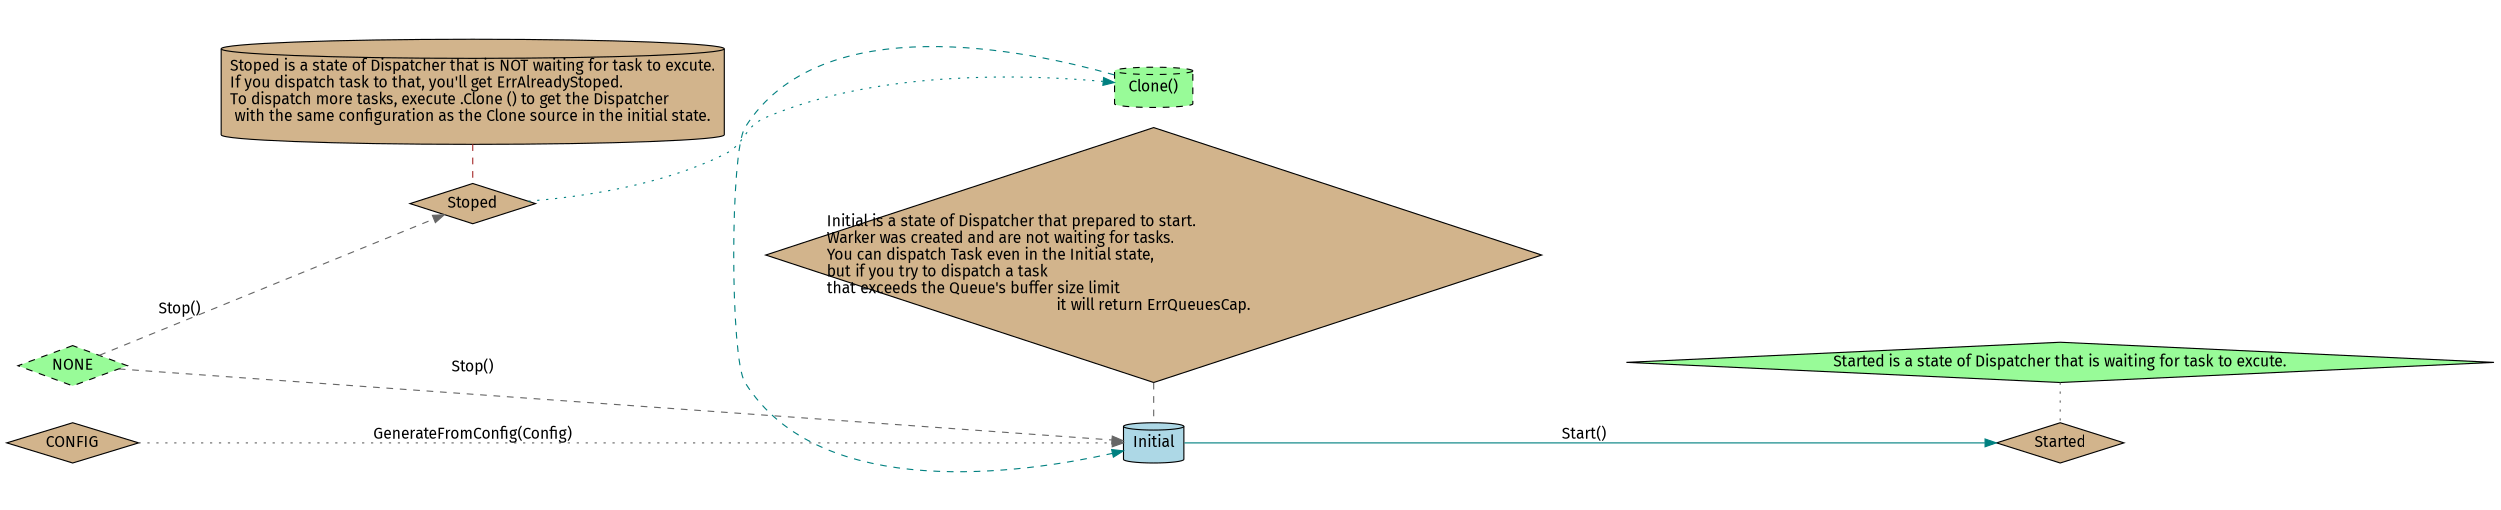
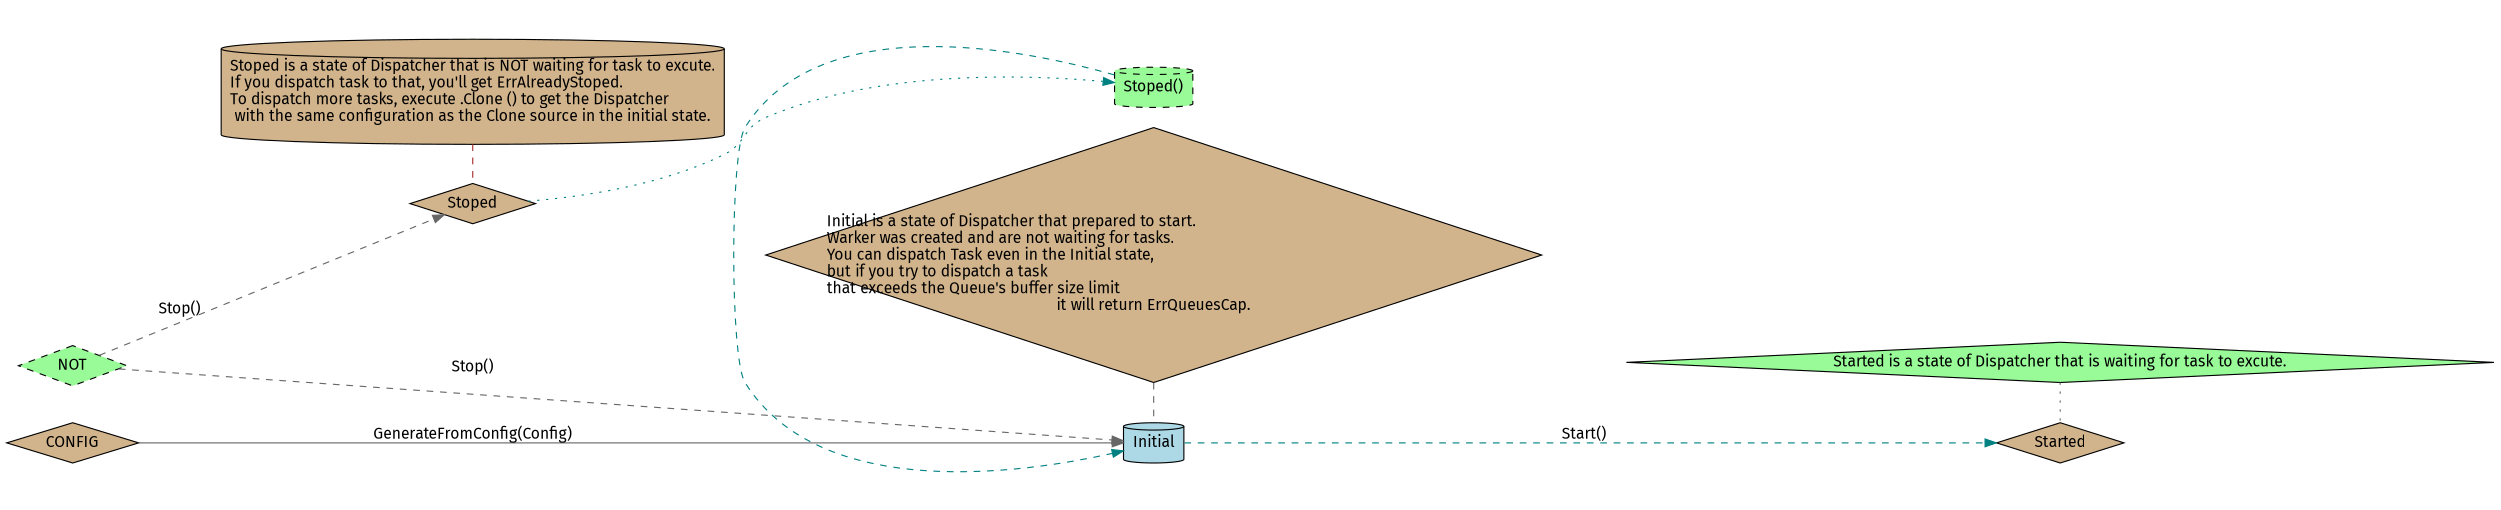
node "Clone()": label "Clone()" -> "Stoped()"
node "NONE": label "NONE" -> "NOT"
edge "CONFIG" -> "Initial": style dotted -> solid
edge "Initial" -> "Started": style solid -> dashed
